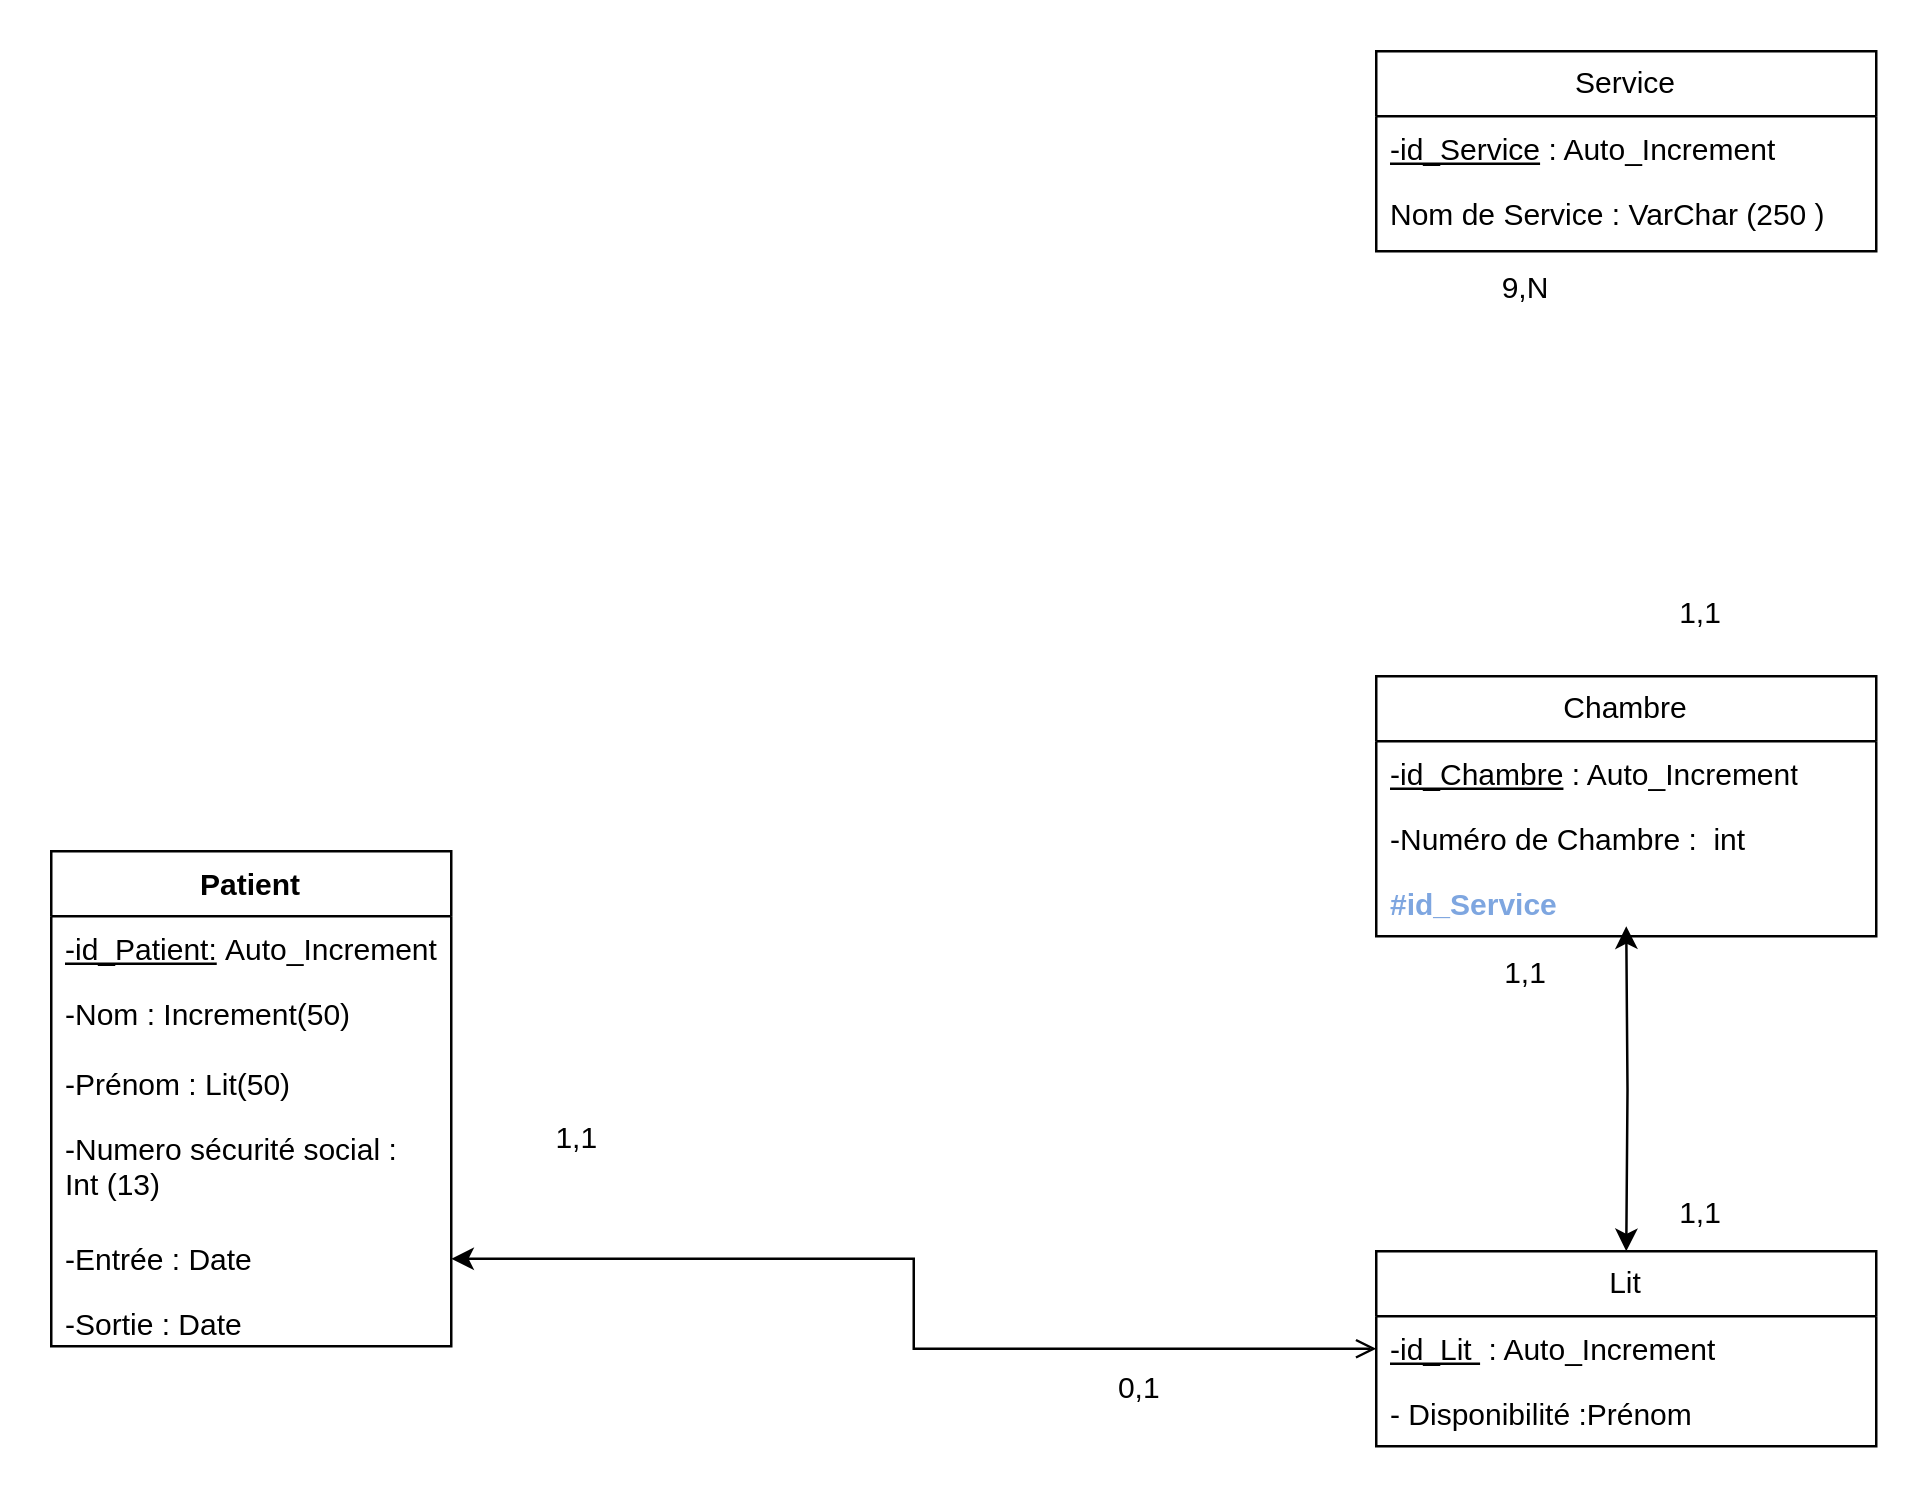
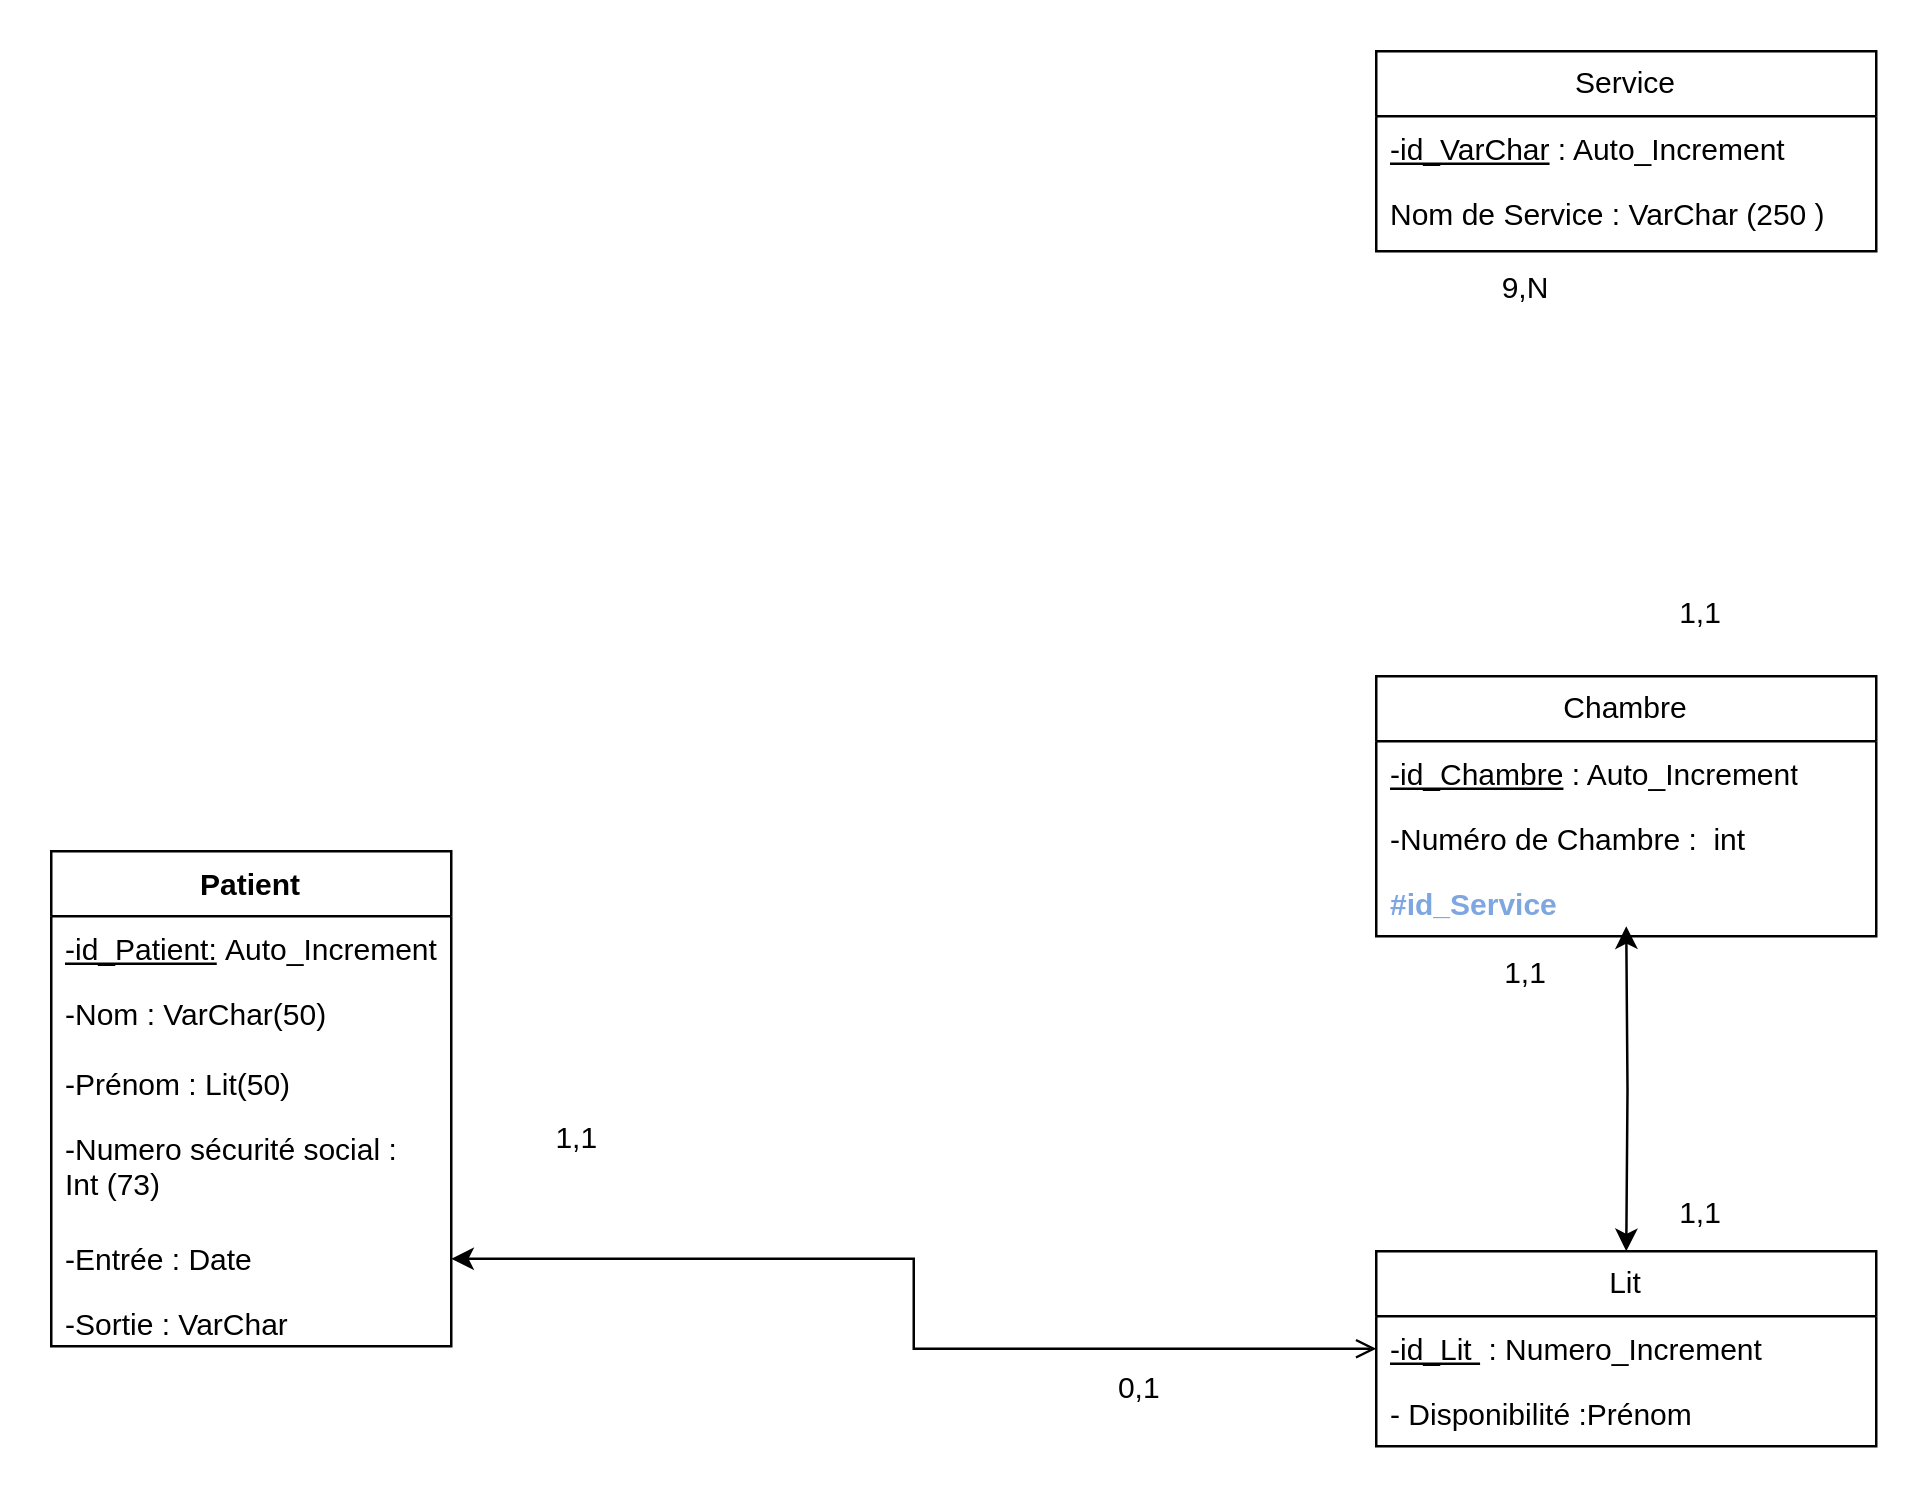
node "-id_Service : Auto_Increment": label "-id_Service : Auto_Increment" -> "-id_VarChar : Auto_Increment"
node "-Nom : Increment(50)": label "-Nom : Increment(50)" -> "-Nom : VarChar(50)"
node "-Numero sécurité social : Int (13)": label "-Numero sécurité social : Int (13)" -> "-Numero sécurité social : Int (73)"
node "-Sortie : Date": label "-Sortie : Date" -> "-Sortie : VarChar"
node "-id_Lit : Auto_Increment": label "-id_Lit : Auto_Increment" -> "-id_Lit : Numero_Increment"
